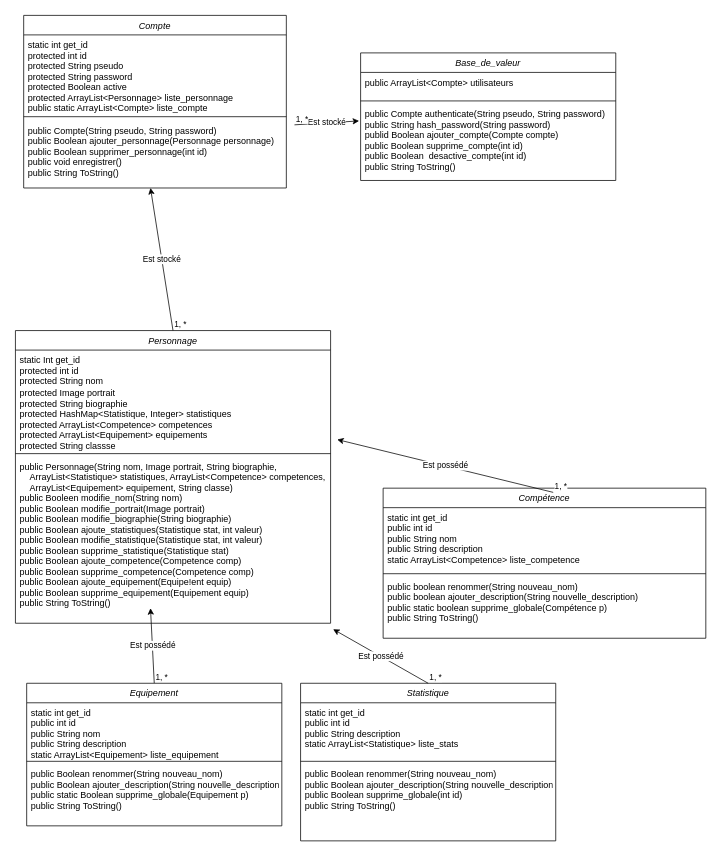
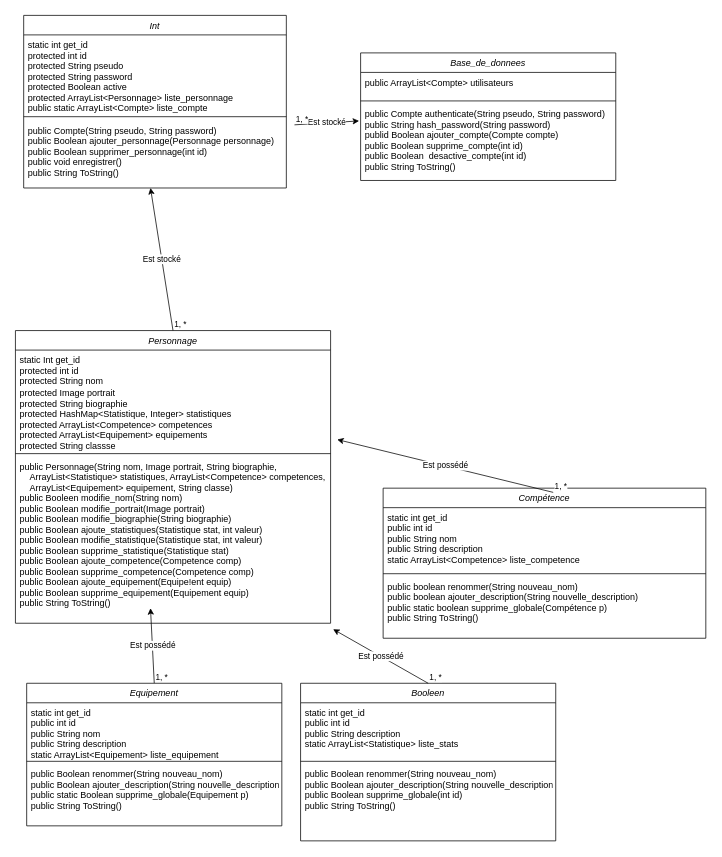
node "Compte": label "Compte" -> "Int"
node "Base_de_valeur": label "Base_de_valeur" -> "Base_de_donnees"
node "Statistique": label "Statistique" -> "Booleen"
